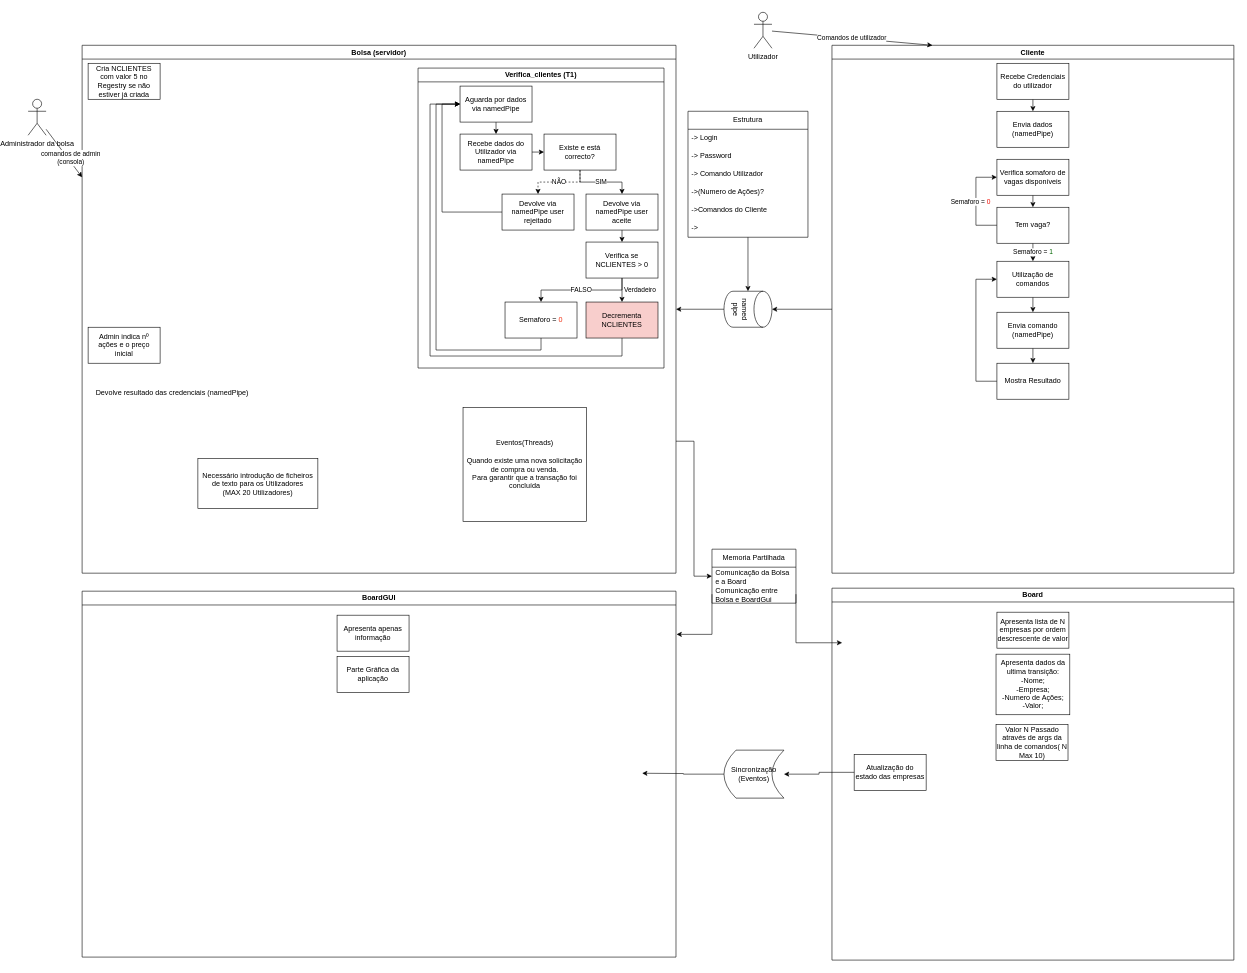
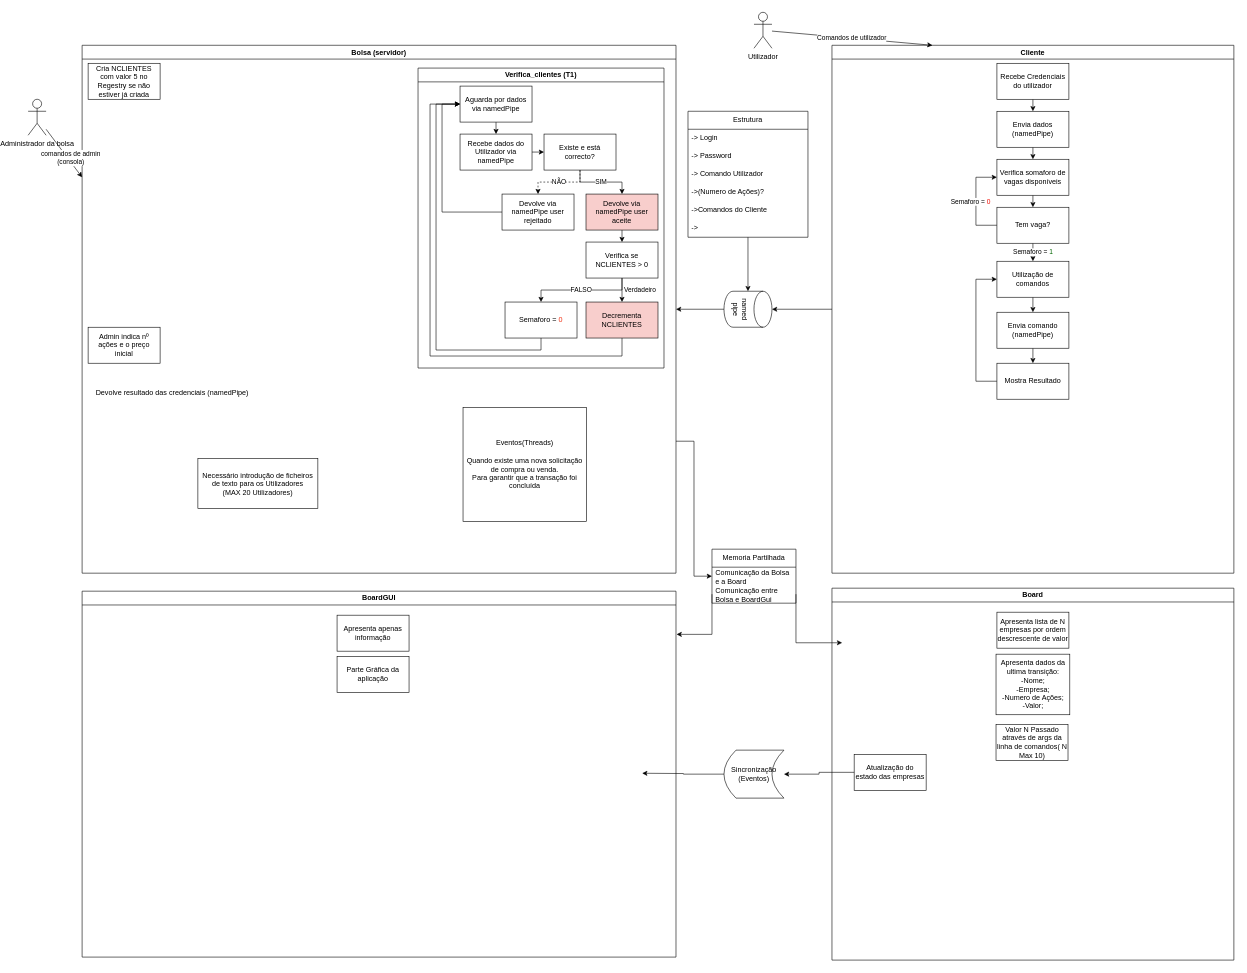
edge "Envia dados (namedPipe)" -> "Verifica somaforo de vagas disponíveis": added
node "Devolve via namedPipe user aceite": fillcolor #ffffff -> #f8cecc
